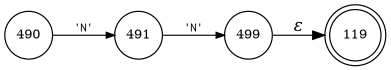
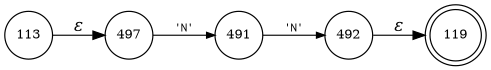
node "113": added
node "490": label "490" -> "497"
node "499": label "499" -> "492"
